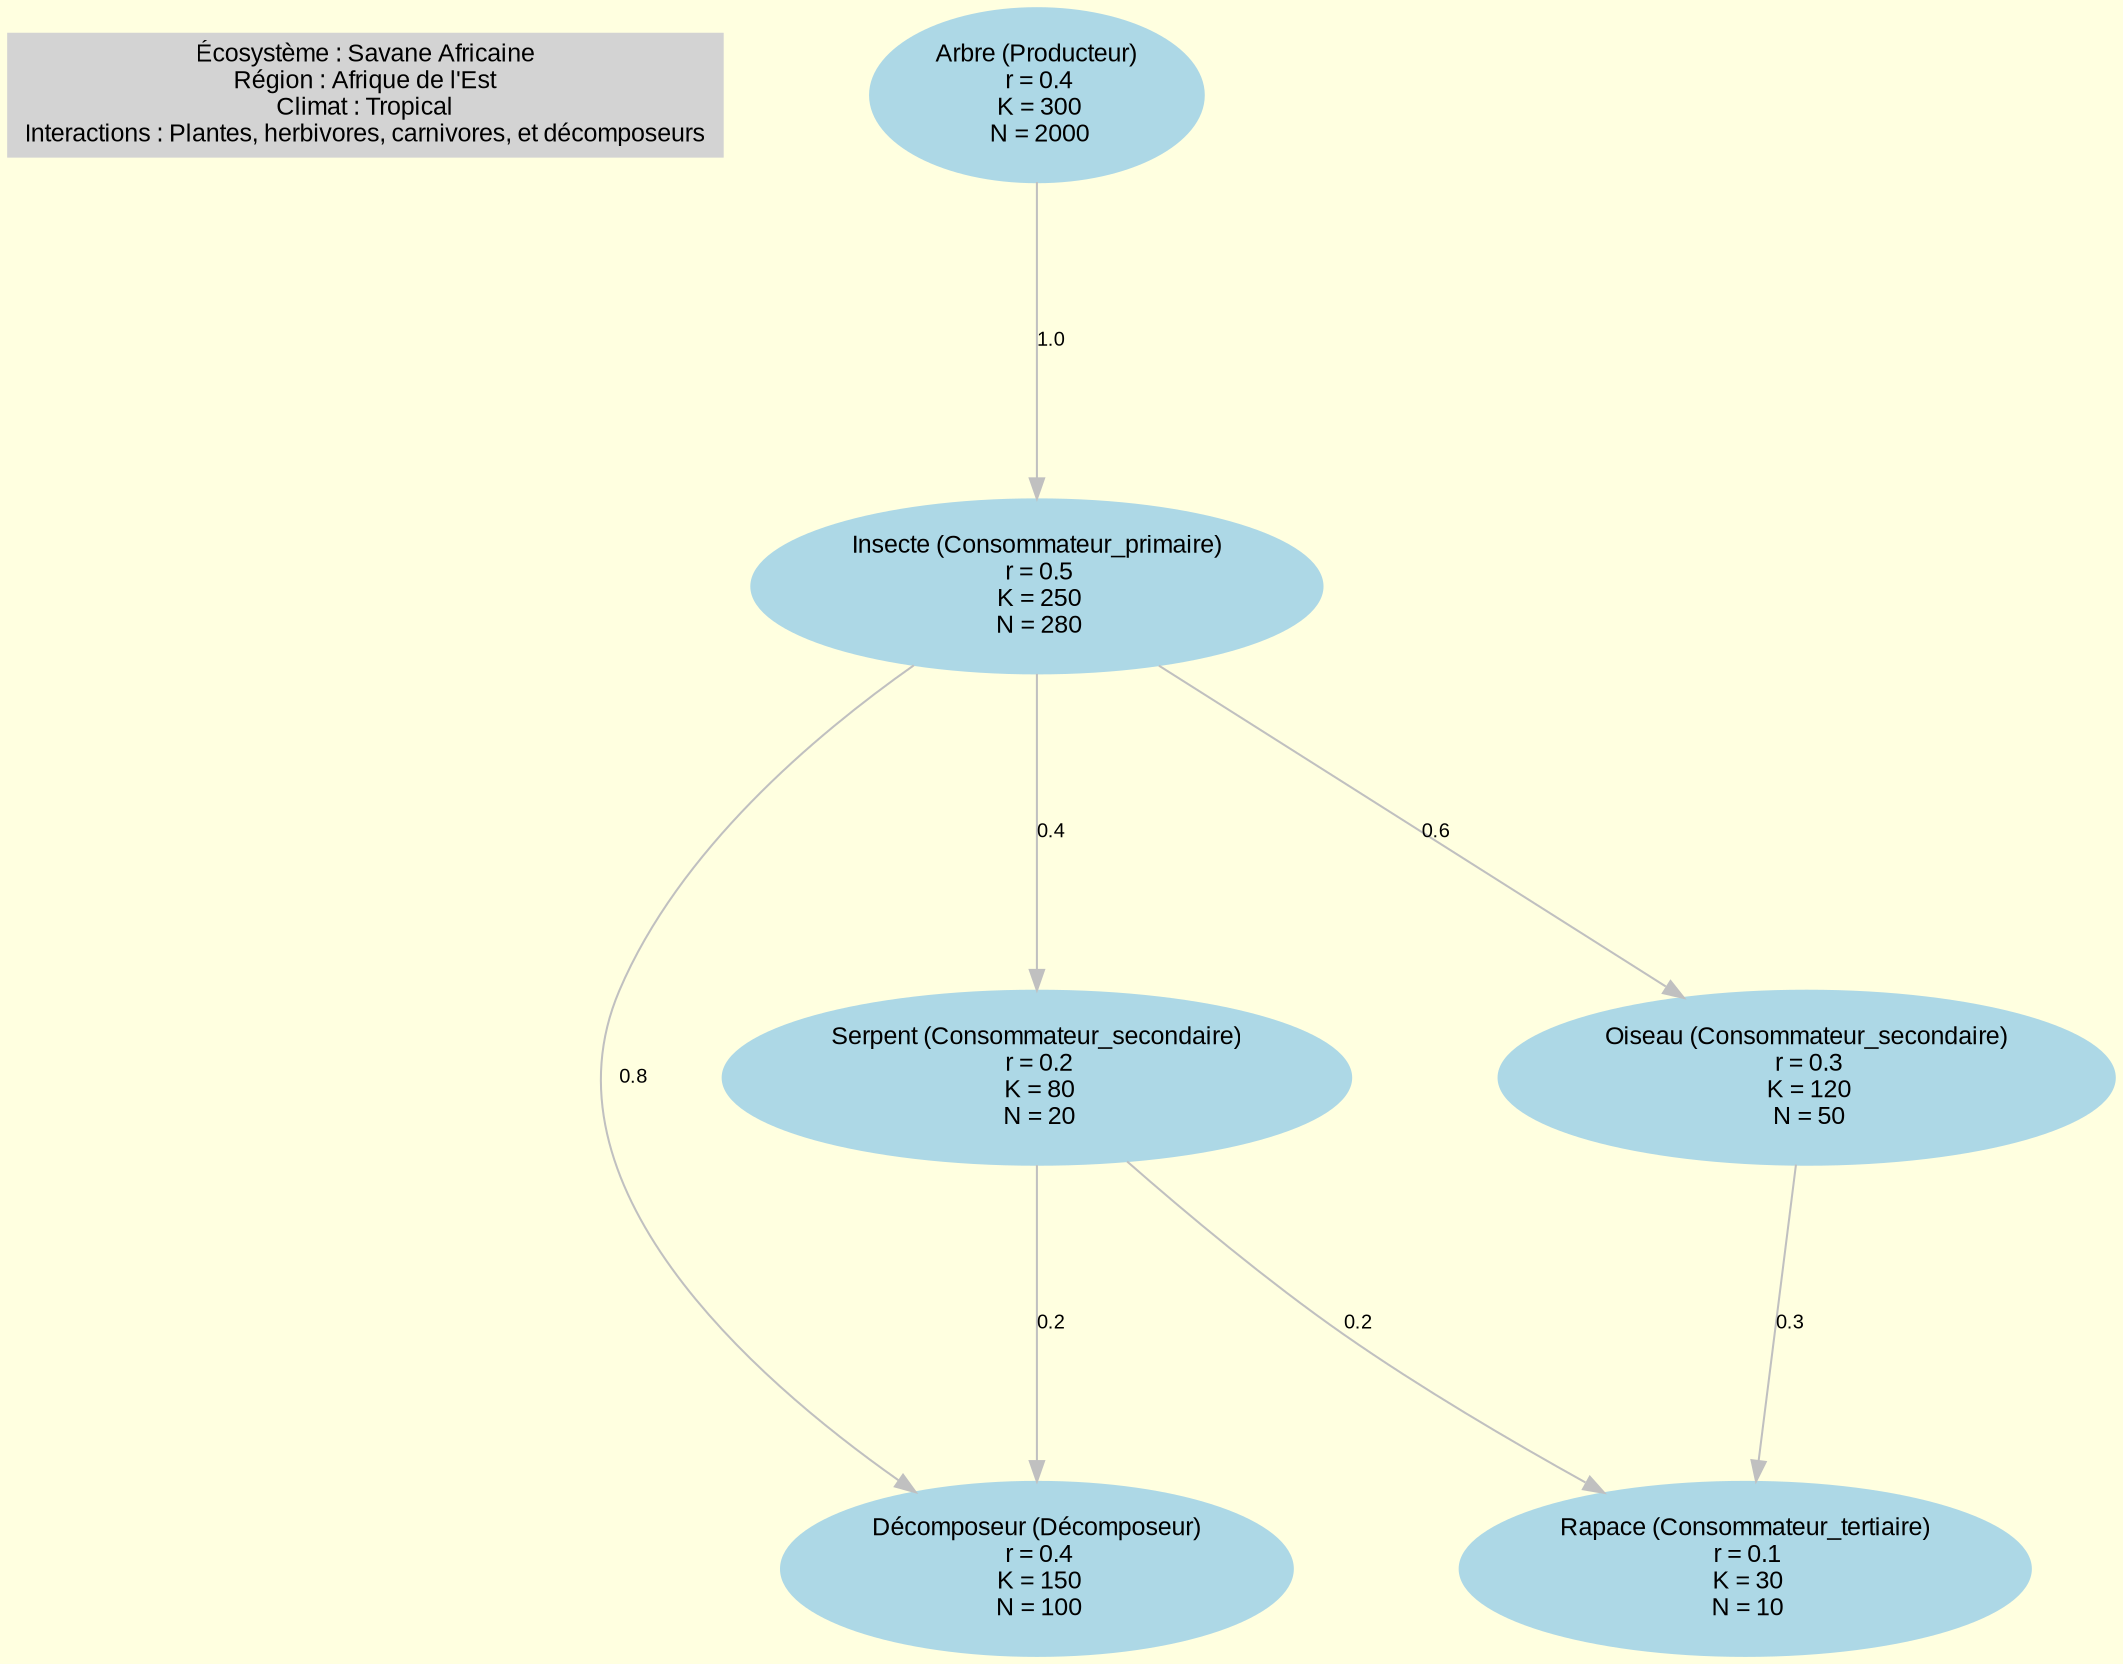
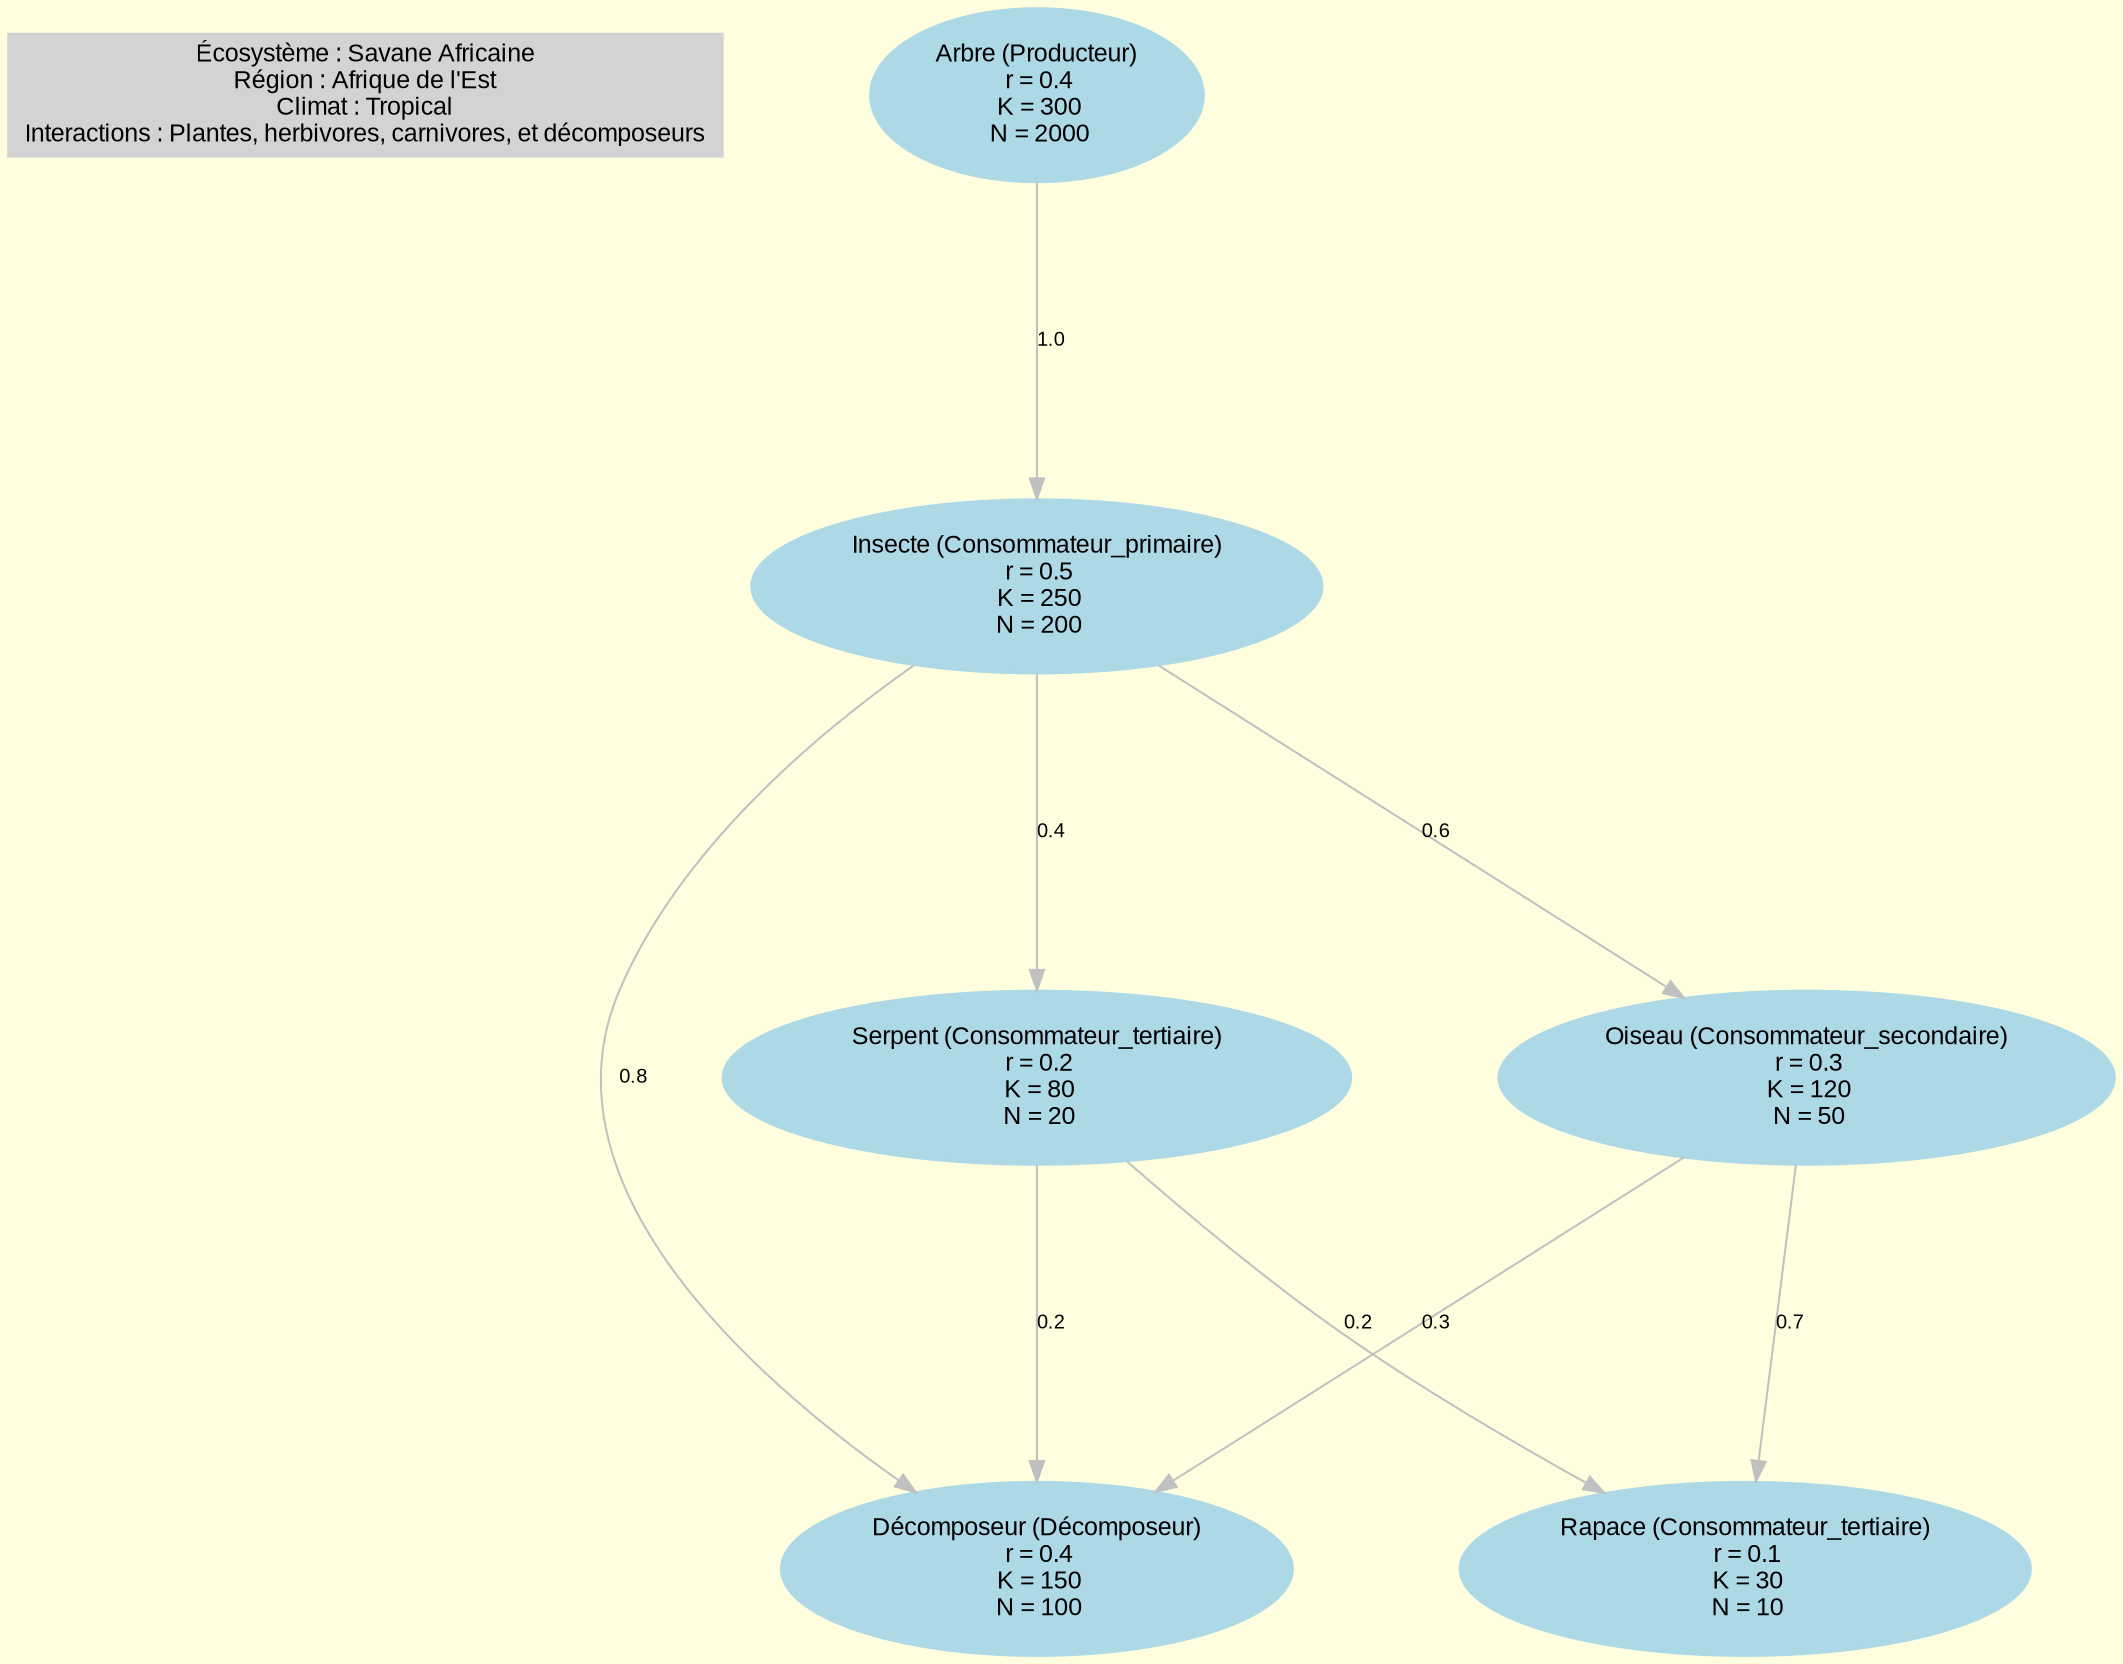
node "Insecte (Consommateur_primaire) r = 0.5 K = 250 N = 280": label "Insecte (Consommateur_primaire) r = 0.5 K = 250 N = 280" -> "Insecte (Consommateur_primaire) r = 0.5 K = 250 N = 200"
node "Serpent (Consommateur_secondaire) r = 0.2 K = 80 N = 20": label "Serpent (Consommateur_secondaire) r = 0.2 K = 80 N = 20" -> "Serpent (Consommateur_tertiaire) r = 0.2 K = 80 N = 20"
edge "Oiseau (Consommateur_secondaire) r = 0.3 K = 120 N = 50" -> "Décomposeur (Décomposeur) r = 0.4 K = 150 N = 100": added, label "0.3"
edge "Oiseau (Consommateur_secondaire) r = 0.3 K = 120 N = 50" -> "Rapace (Consommateur_tertiaire) r = 0.1 K = 30 N = 10": label "0.3" -> "0.7"
